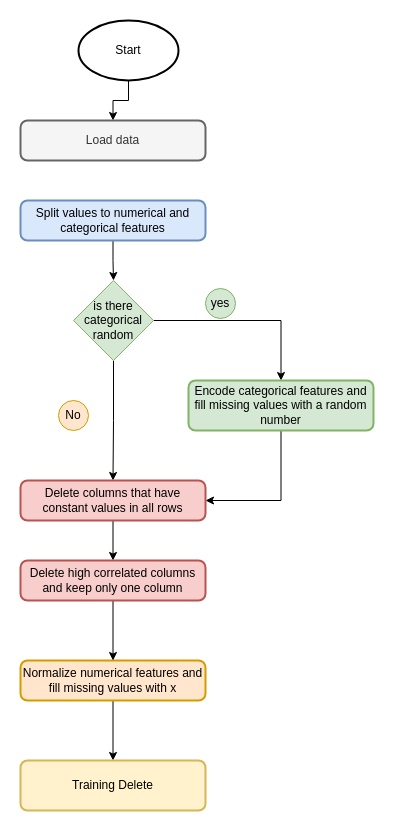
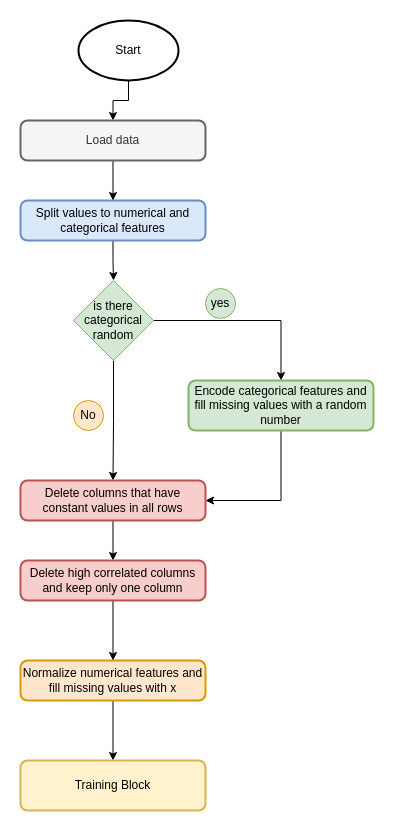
edge "Load data" -> "Split values to numerical and categorical features": added
node "No": moved (74, 416) -> (89, 416)
node "Training Delete": label "Training Delete" -> "Training Block"
